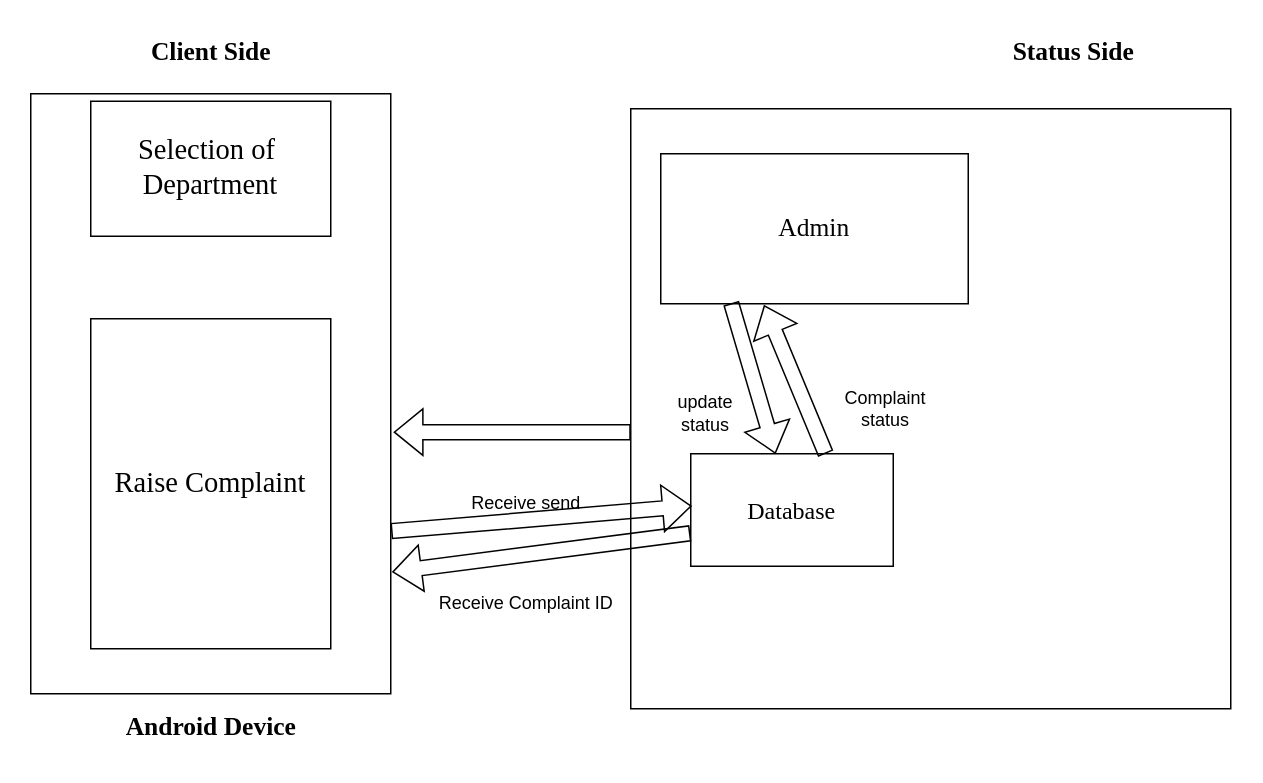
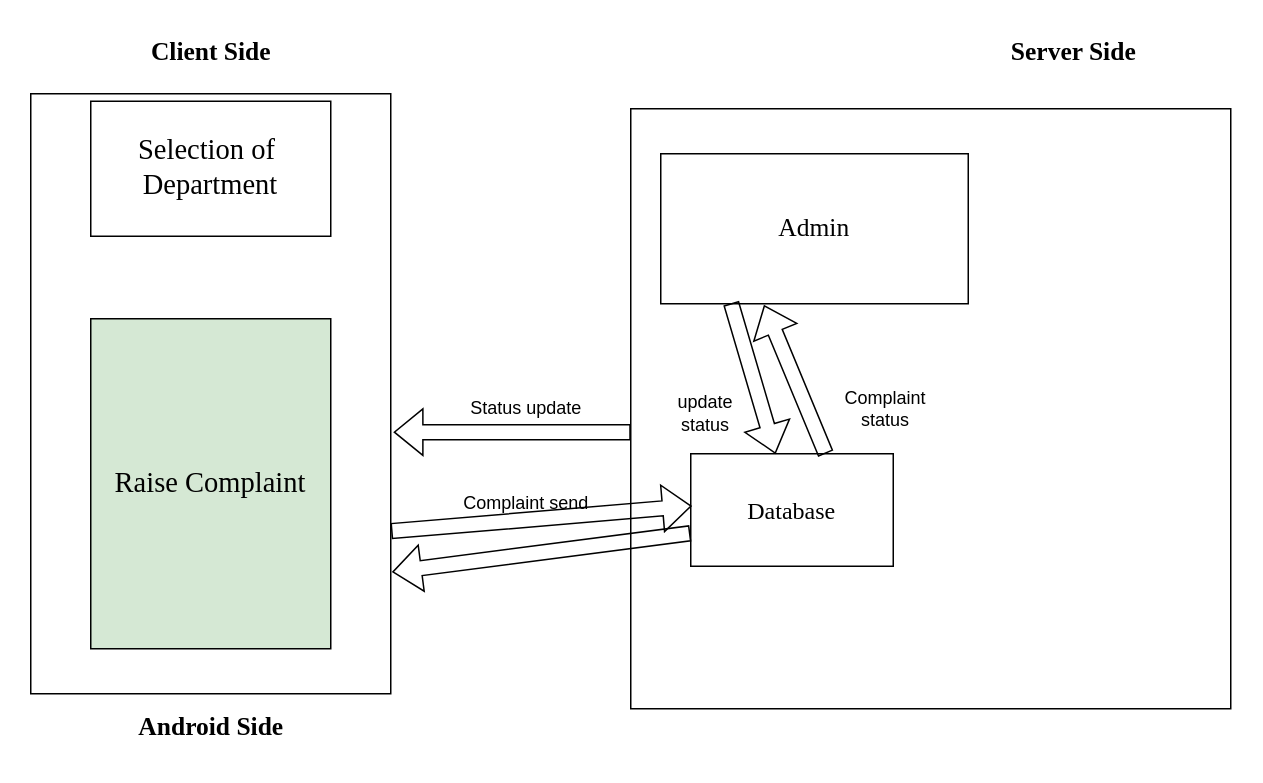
node "Status Side": label "Status Side" -> "Server Side"
node "Status update": added
node "Raise Complaint": fillcolor #ffffff -> #d5e8d4
node "Receive send": label "Receive send" -> "Complaint send"
node "Receive Complaint ID": removed
node "Android Device": label "Android Device" -> "Android Side"
